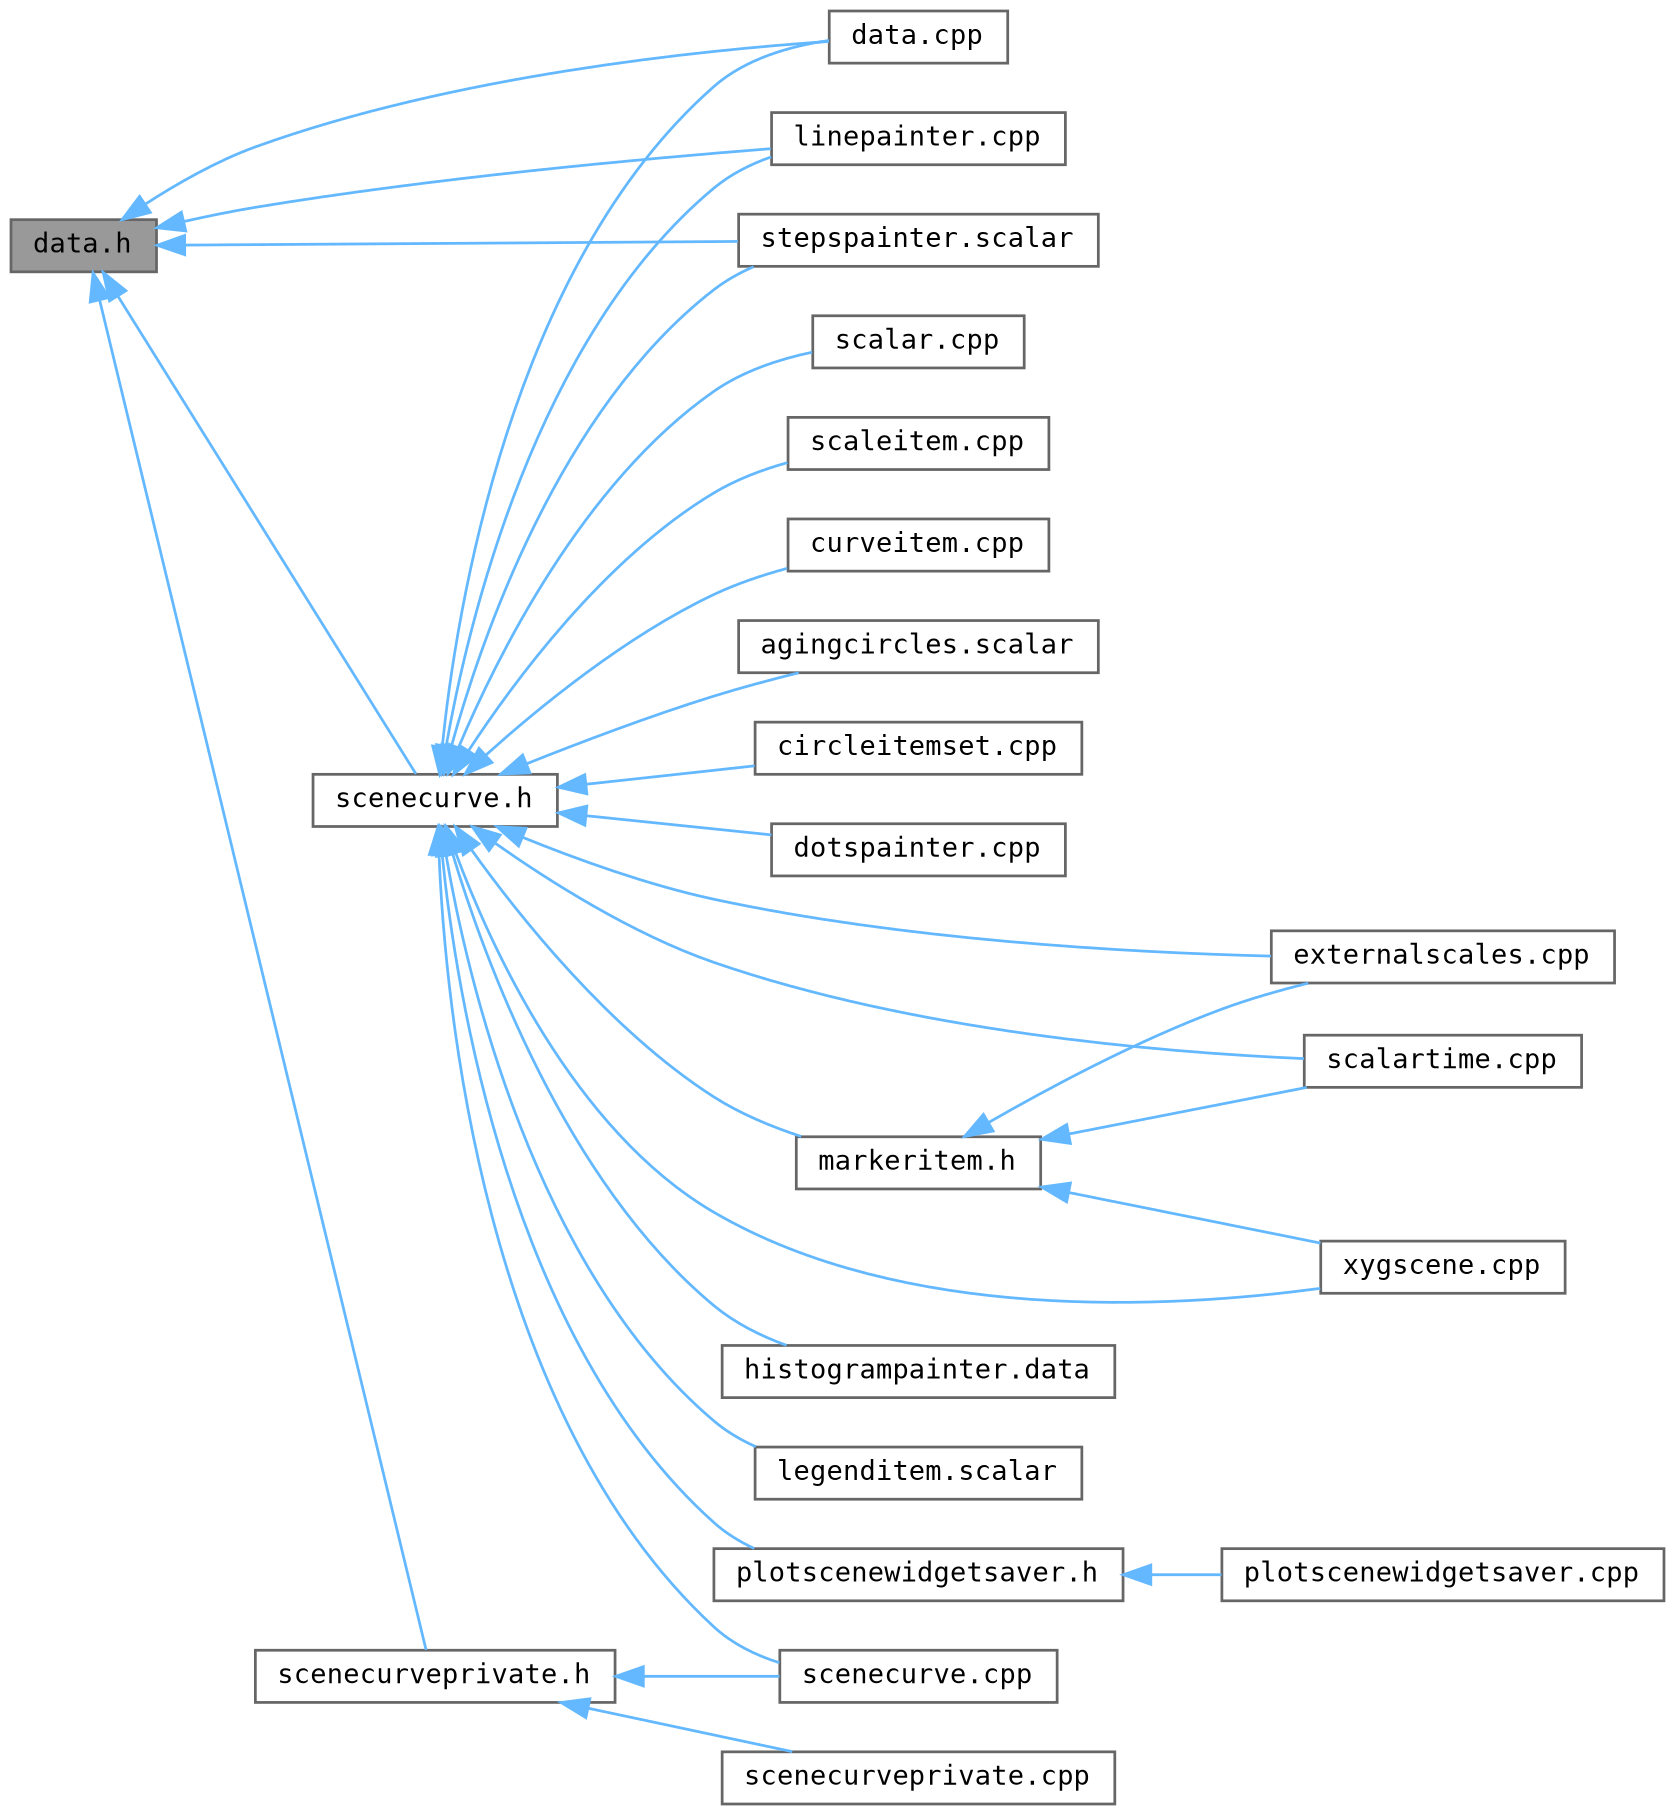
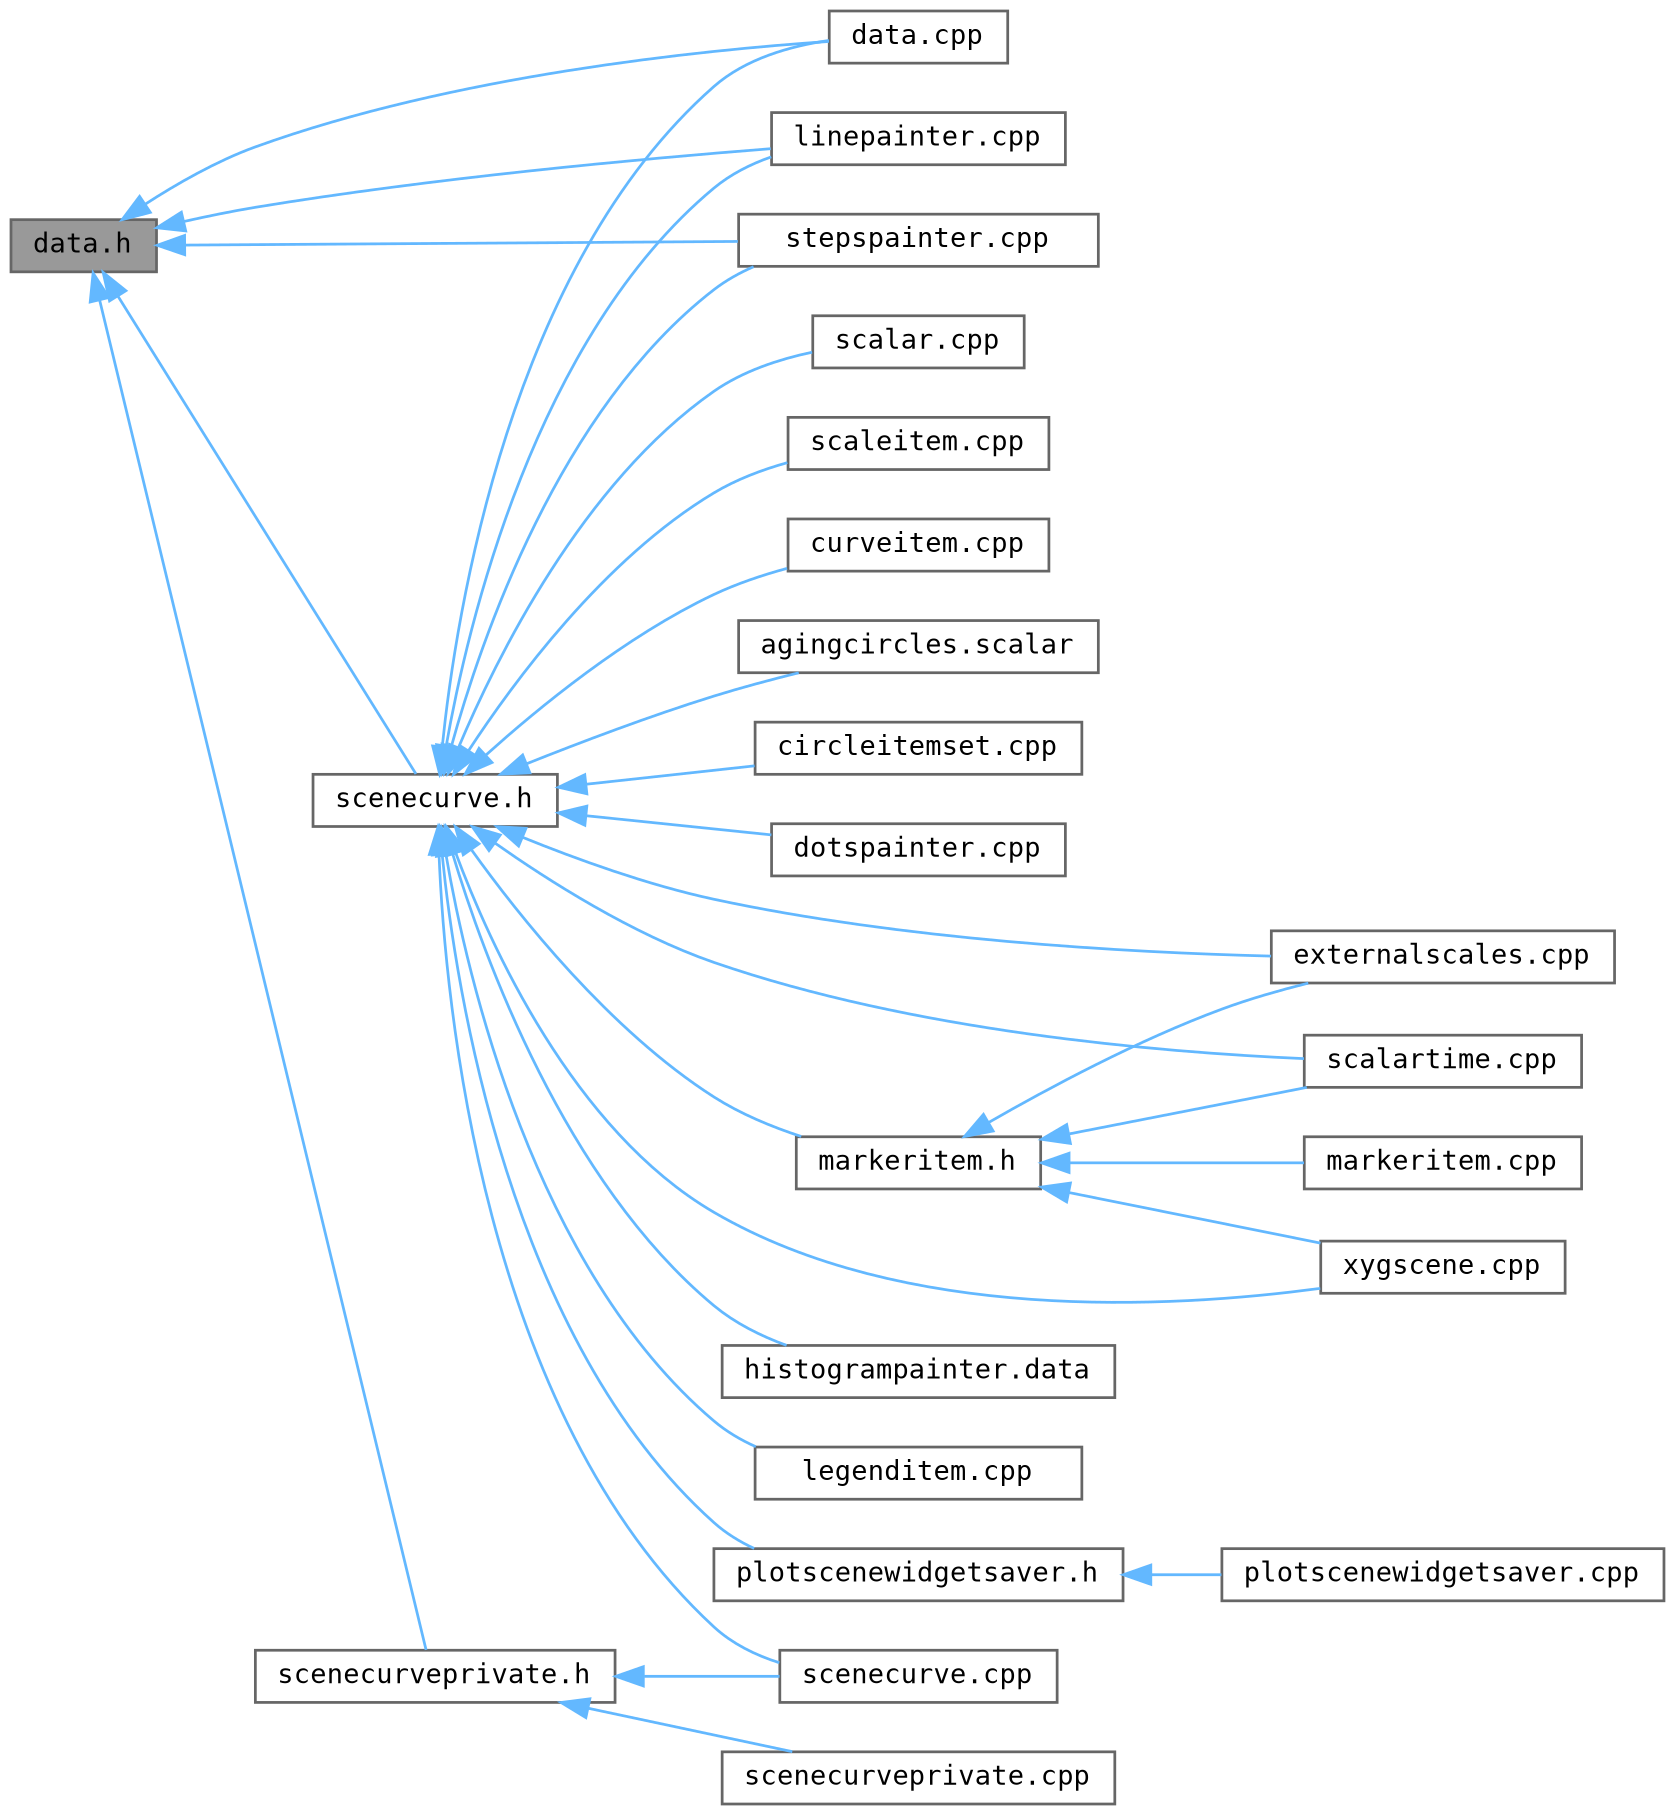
node "stepspainter.scalar": label "stepspainter.scalar" -> "stepspainter.cpp"
node "markeritem.cpp": added
node "legenditem.scalar": label "legenditem.scalar" -> "legenditem.cpp"
